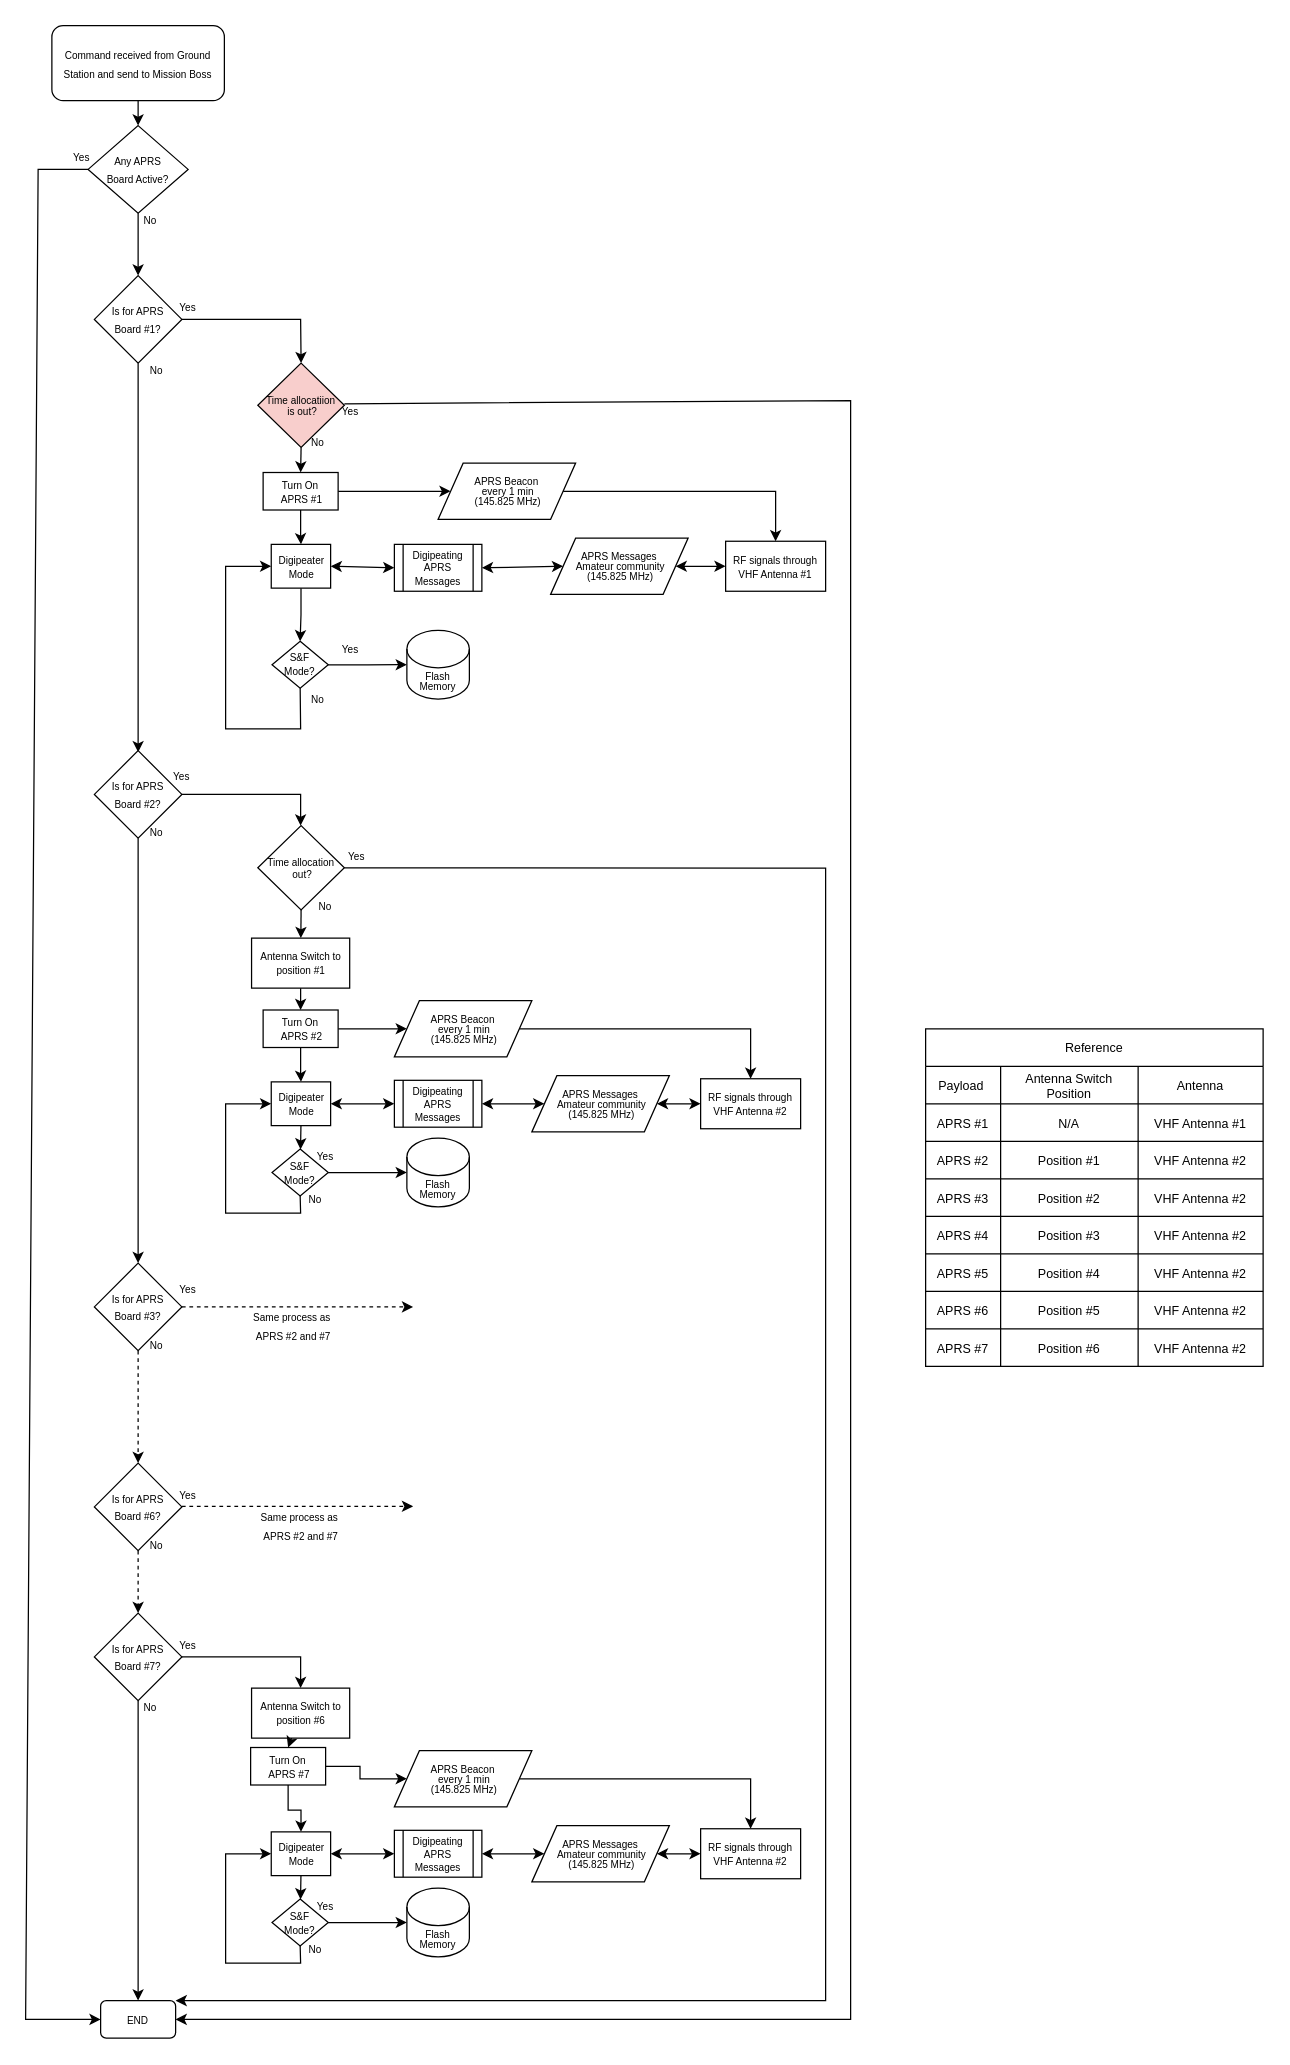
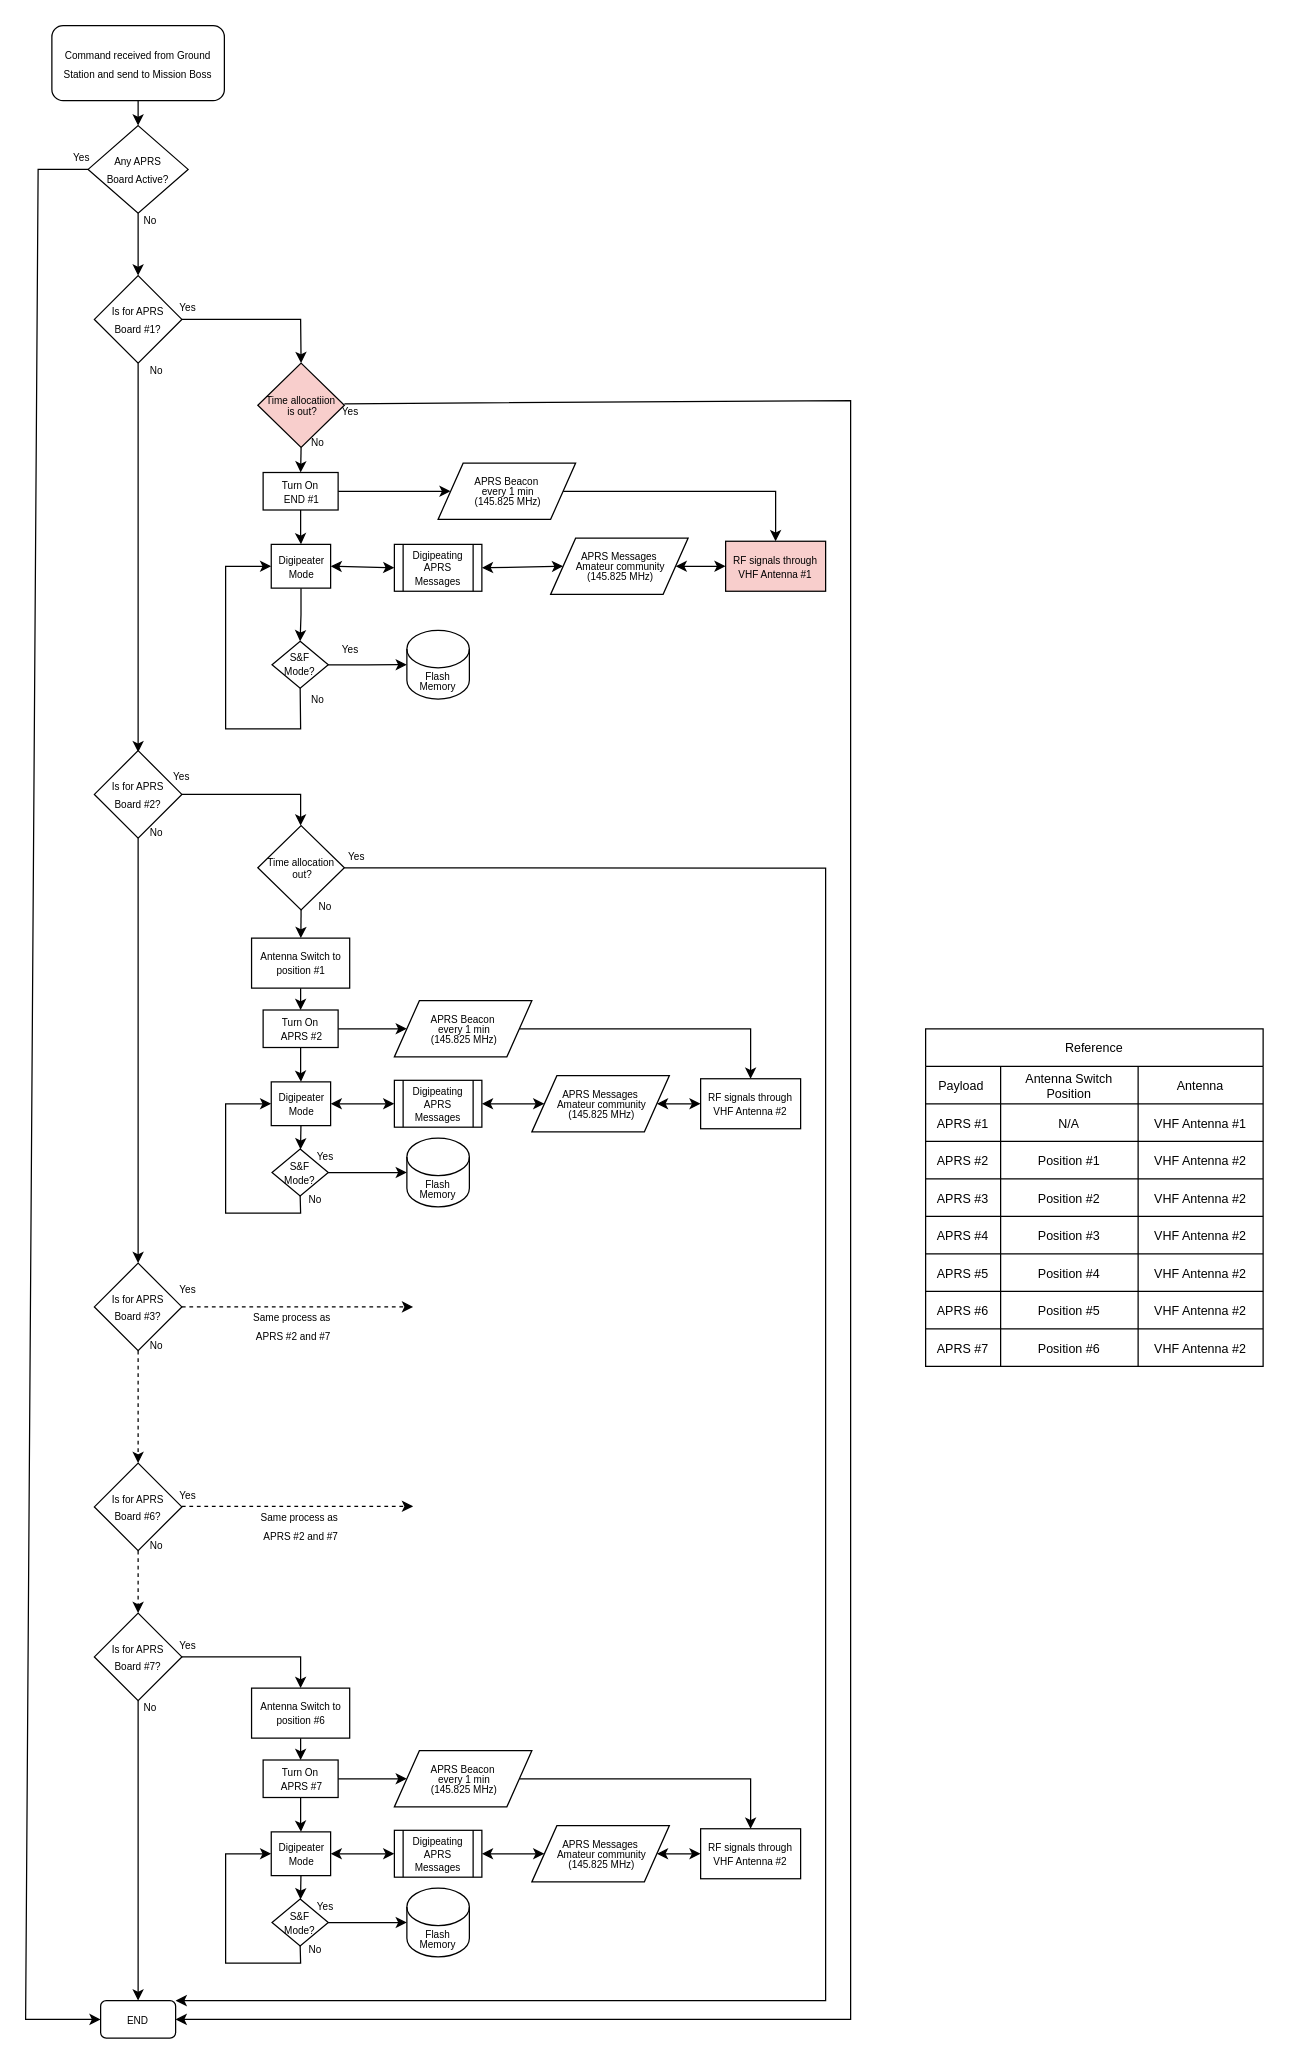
node "Turn On APRS #1": label "Turn On APRS #1" -> "Turn On END #1"
node "RF signals through VHF Antenna #1": fillcolor #ffffff -> #f8cecc
node "Turn On APRS #7": moved (288, 1766) -> (301, 1779)
